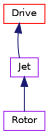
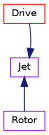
edge "Jet" -> "Drive": reversed
